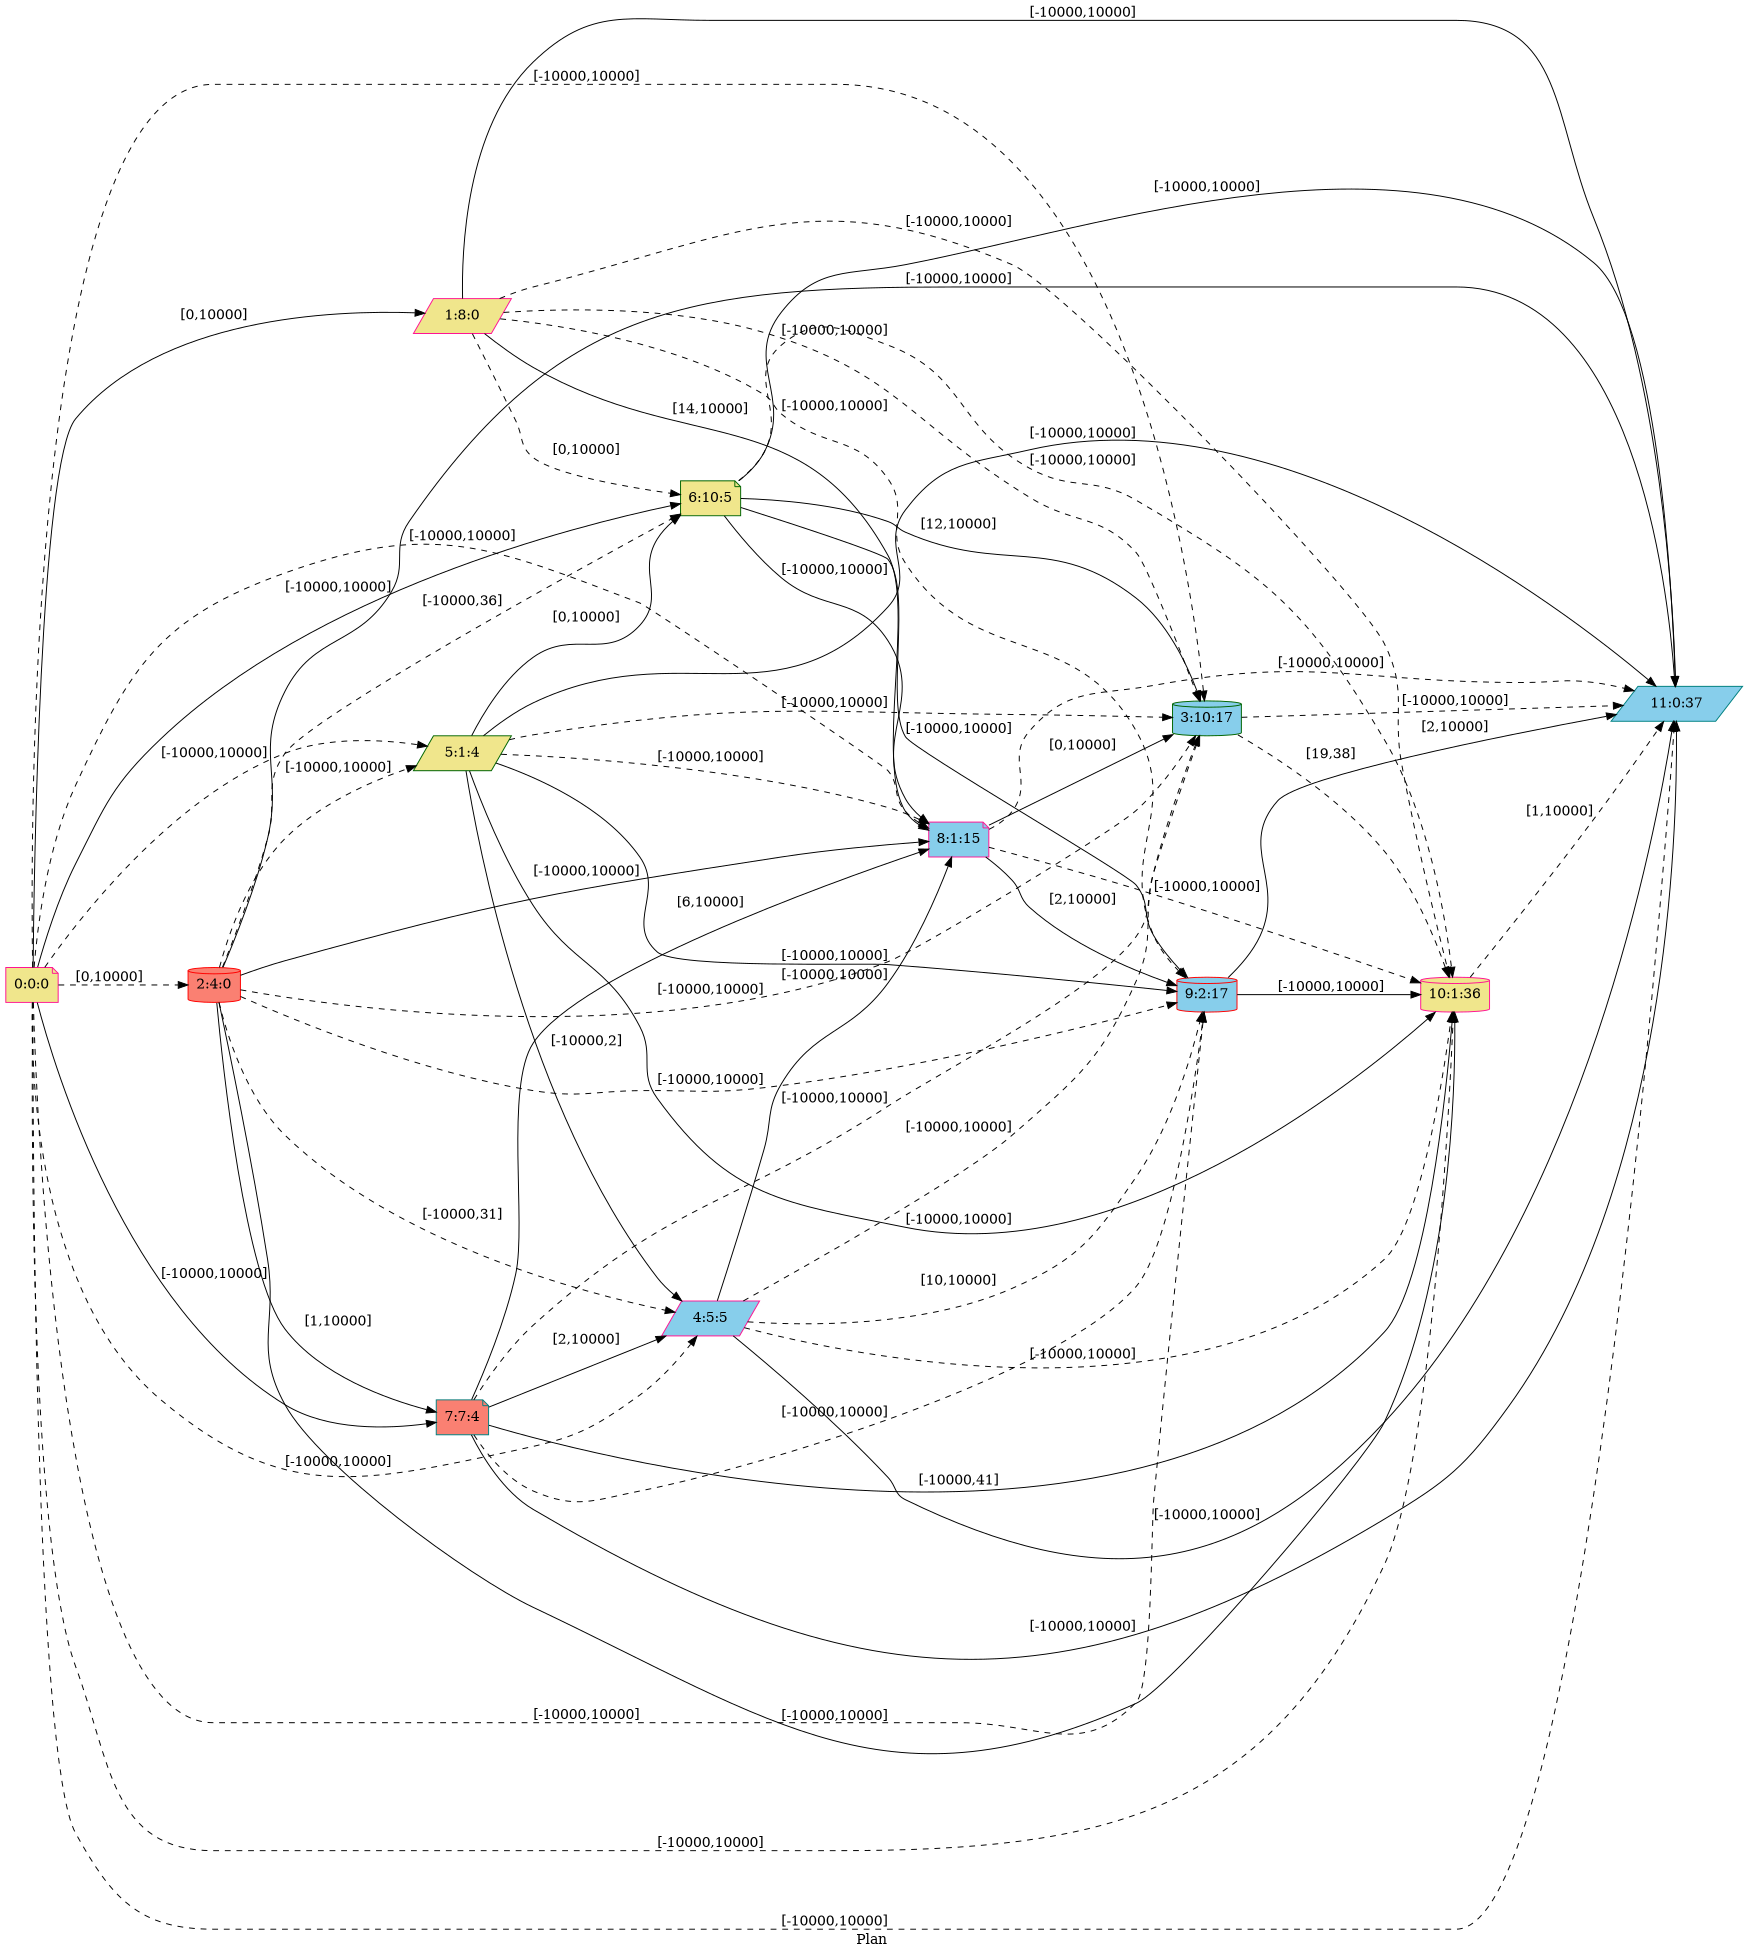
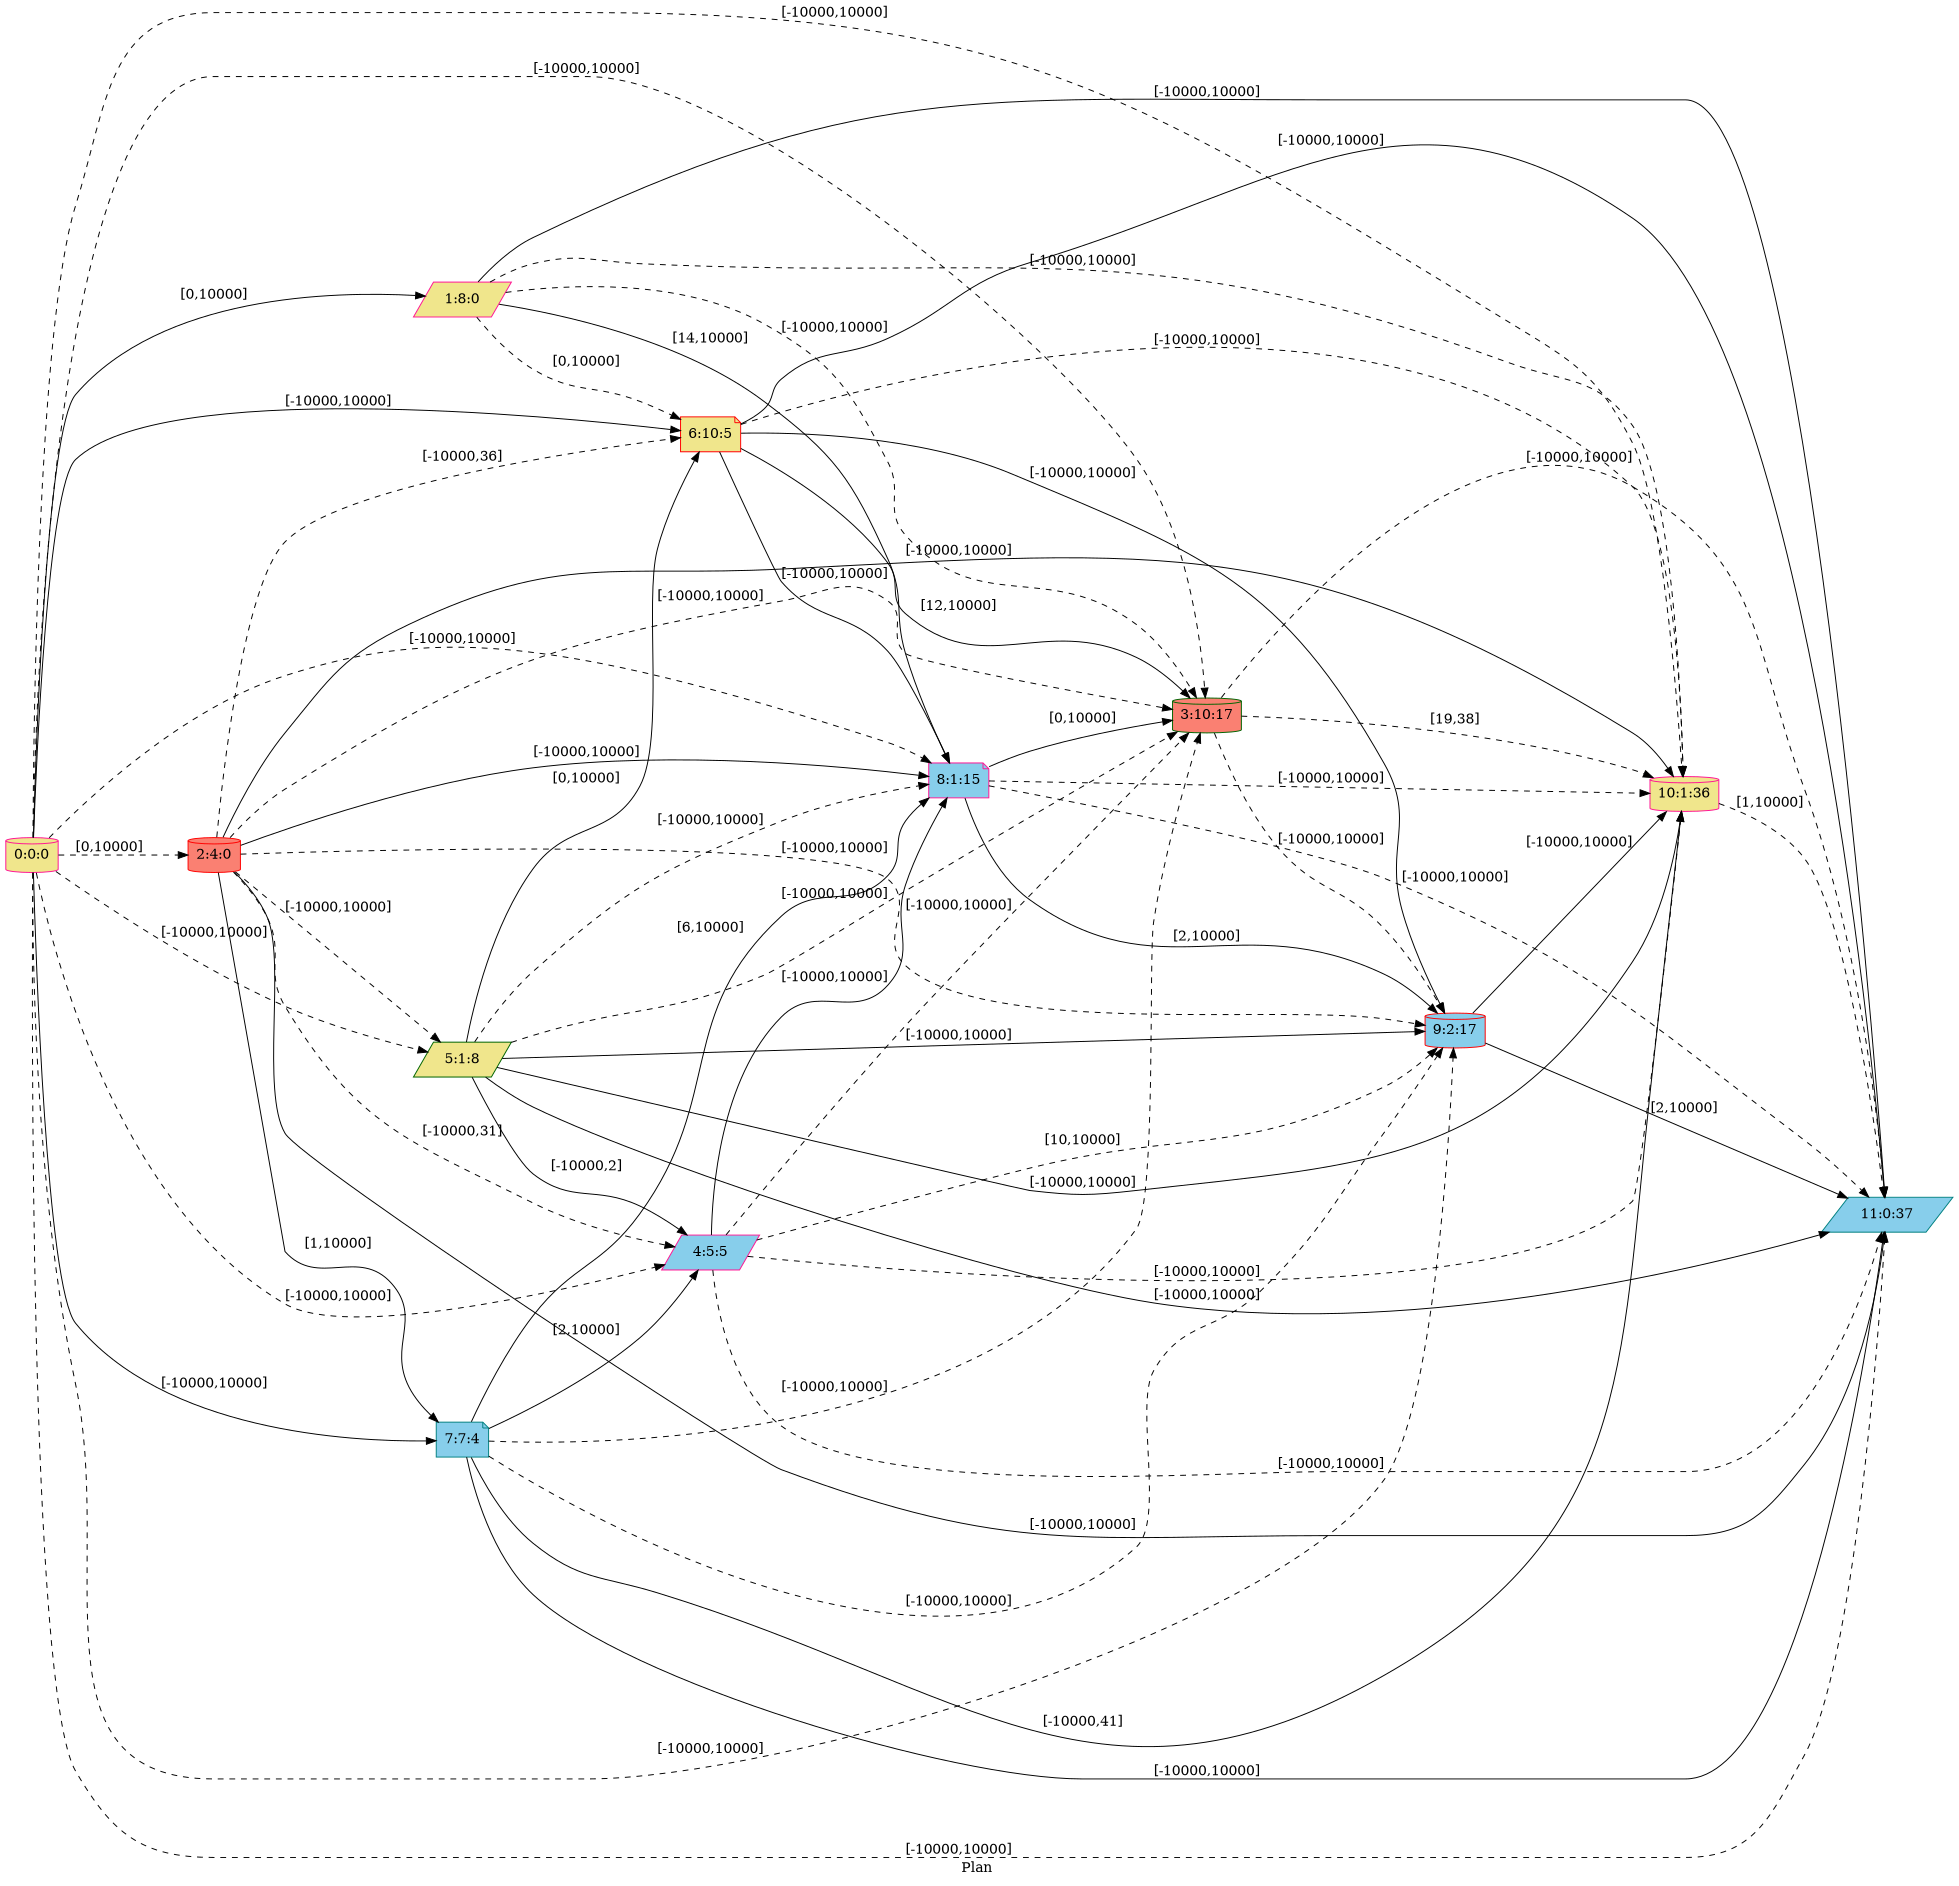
node "6:10:5": color darkgreen -> red
edge "1:8:0" -> "9:2:17": now "3:10:17" -> "9:2:17"
node "3:10:17": fillcolor skyblue -> salmon
node "5:1:4": label "5:1:4" -> "5:1:8"
node "0:0:0": shape note -> cylinder
node "7:7:4": fillcolor salmon -> skyblue
edge "4:5:5" -> "11:0:37": style solid -> dashed
